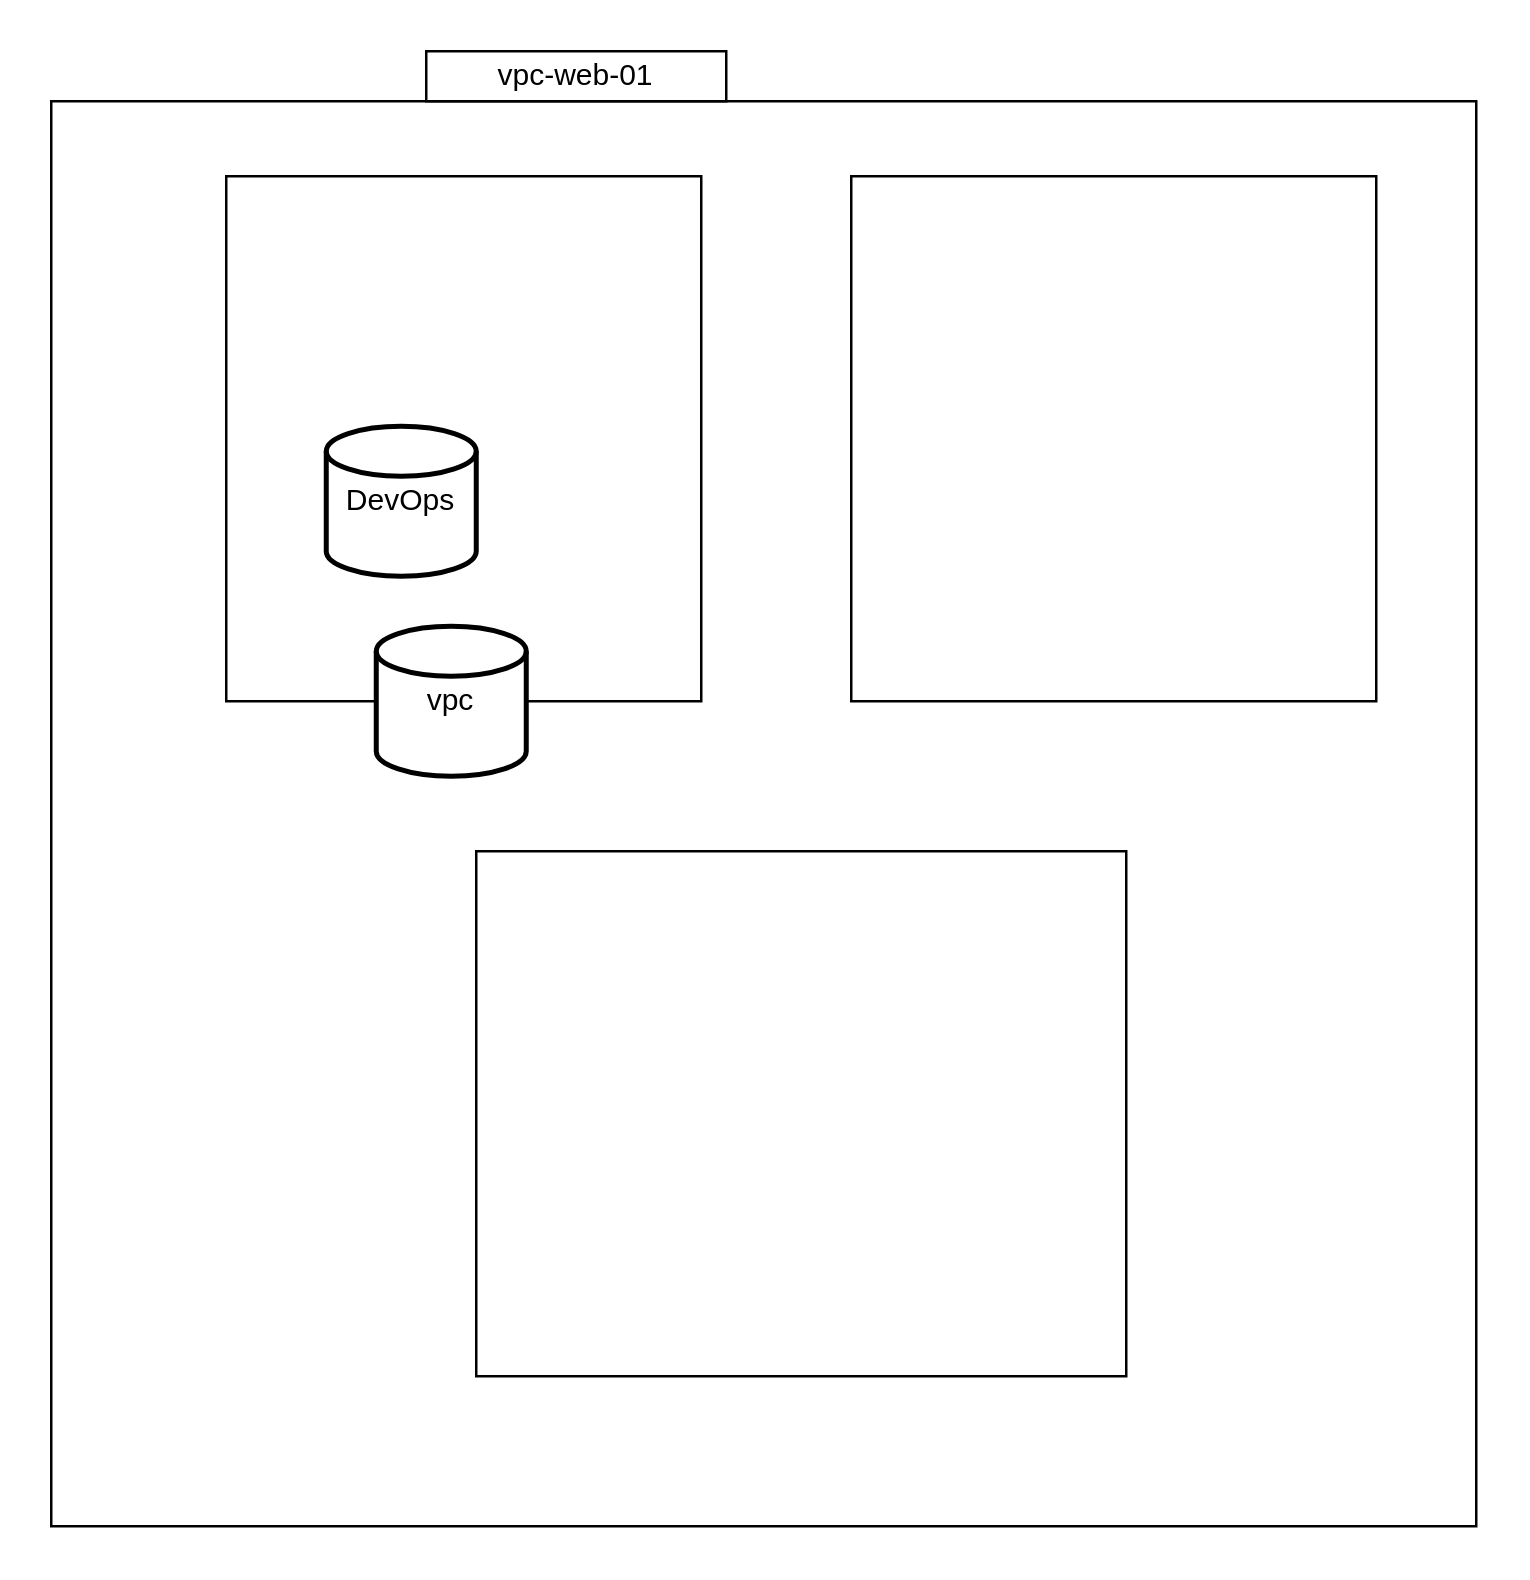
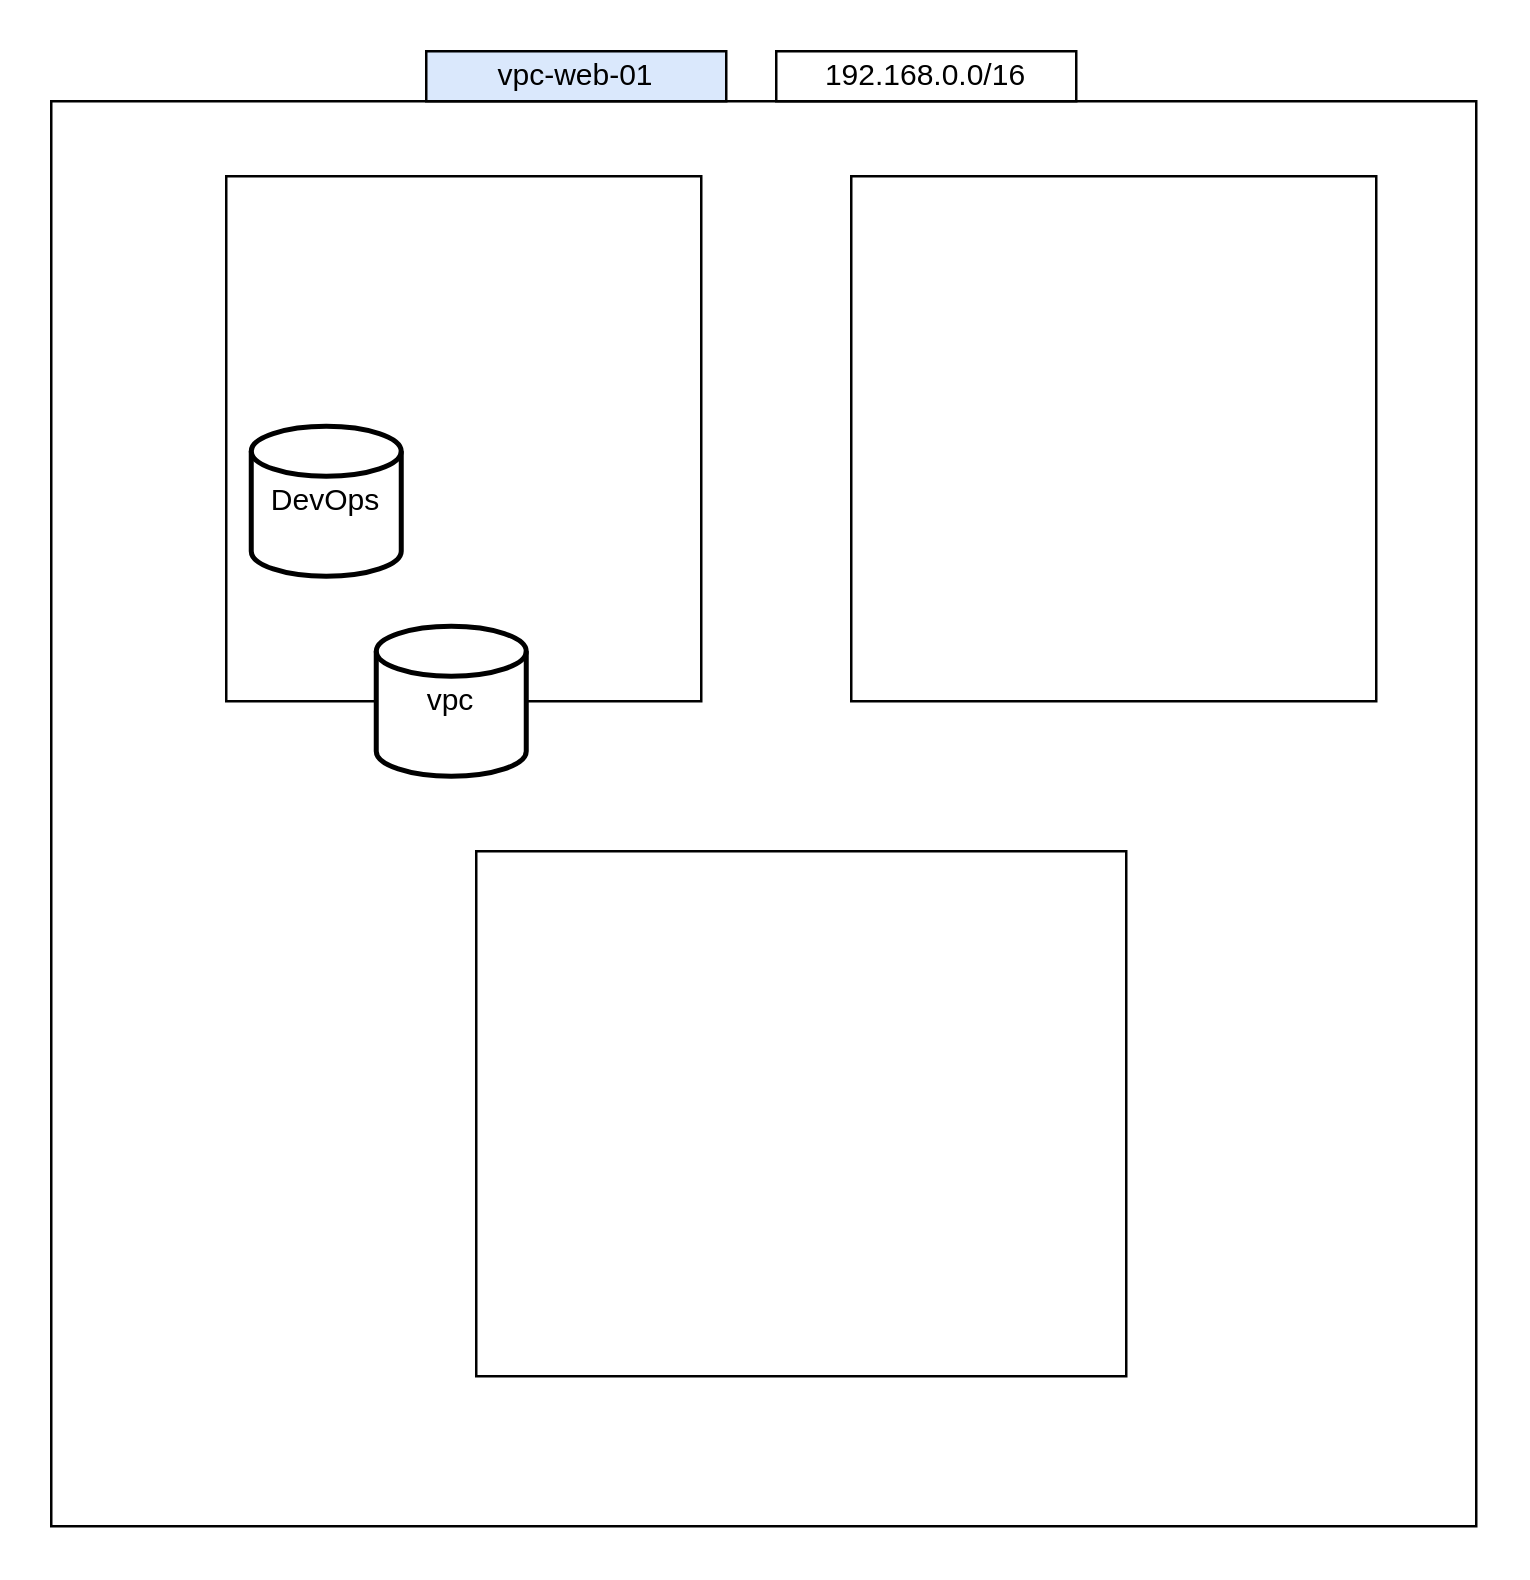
node "vpc-web-01": fillcolor #ffffff -> #dae8fc
node "192.168.0.0/16": added
node "DevOps": moved (401, 501) -> (326, 501)
